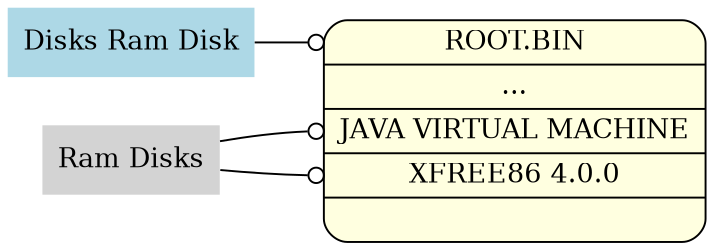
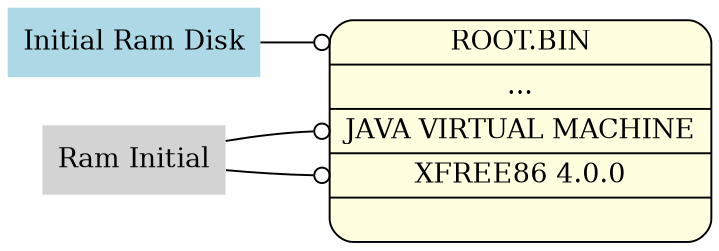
node "Disks Ram Disk": label "Disks Ram Disk" -> "Initial Ram Disk"
node "Ram Disks": label "Ram Disks" -> "Ram Initial"
